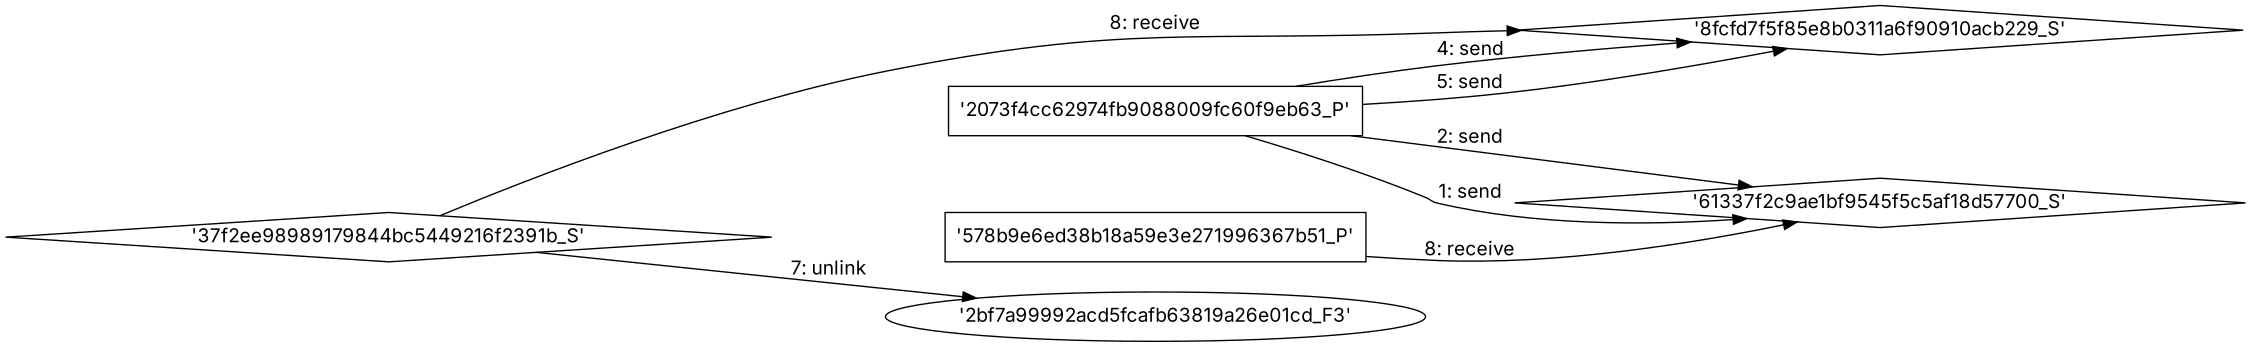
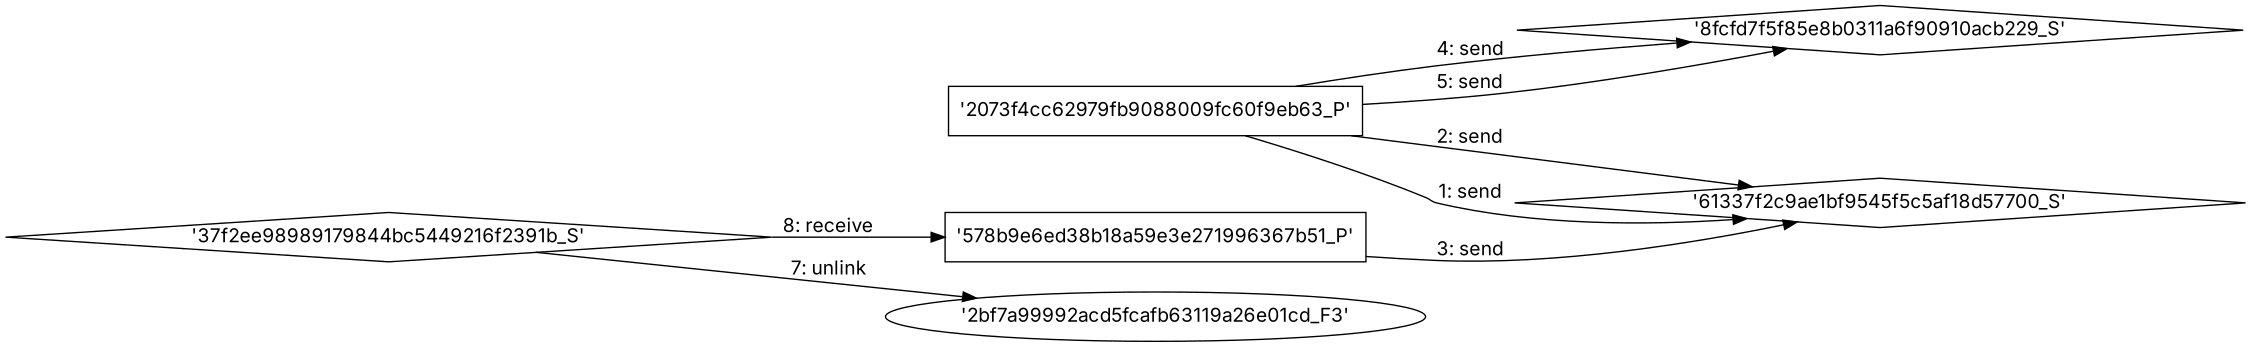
edge "'37f2ee98989179844bc5449216f2391b_S'" -> "'8fcfd7f5f85e8b0311a6f90910acb229_S'": now "'37f2ee98989179844bc5449216f2391b_S'" -> "'578b9e6ed38b18a59e3e271996367b51_P'"
node "'2073f4cc62974fb9088009fc60f9eb63_P'": label "'2073f4cc62974fb9088009fc60f9eb63_P'" -> "'2073f4cc62979fb9088009fc60f9eb63_P'"
edge "'578b9e6ed38b18a59e3e271996367b51_P'" -> "'61337f2c9ae1bf9545f5c5af18d57700_S'": label "8: receive" -> "3: send"
node "'2bf7a99992acd5fcafb63819a26e01cd_F3'": label "'2bf7a99992acd5fcafb63819a26e01cd_F3'" -> "'2bf7a99992acd5fcafb63119a26e01cd_F3'"
